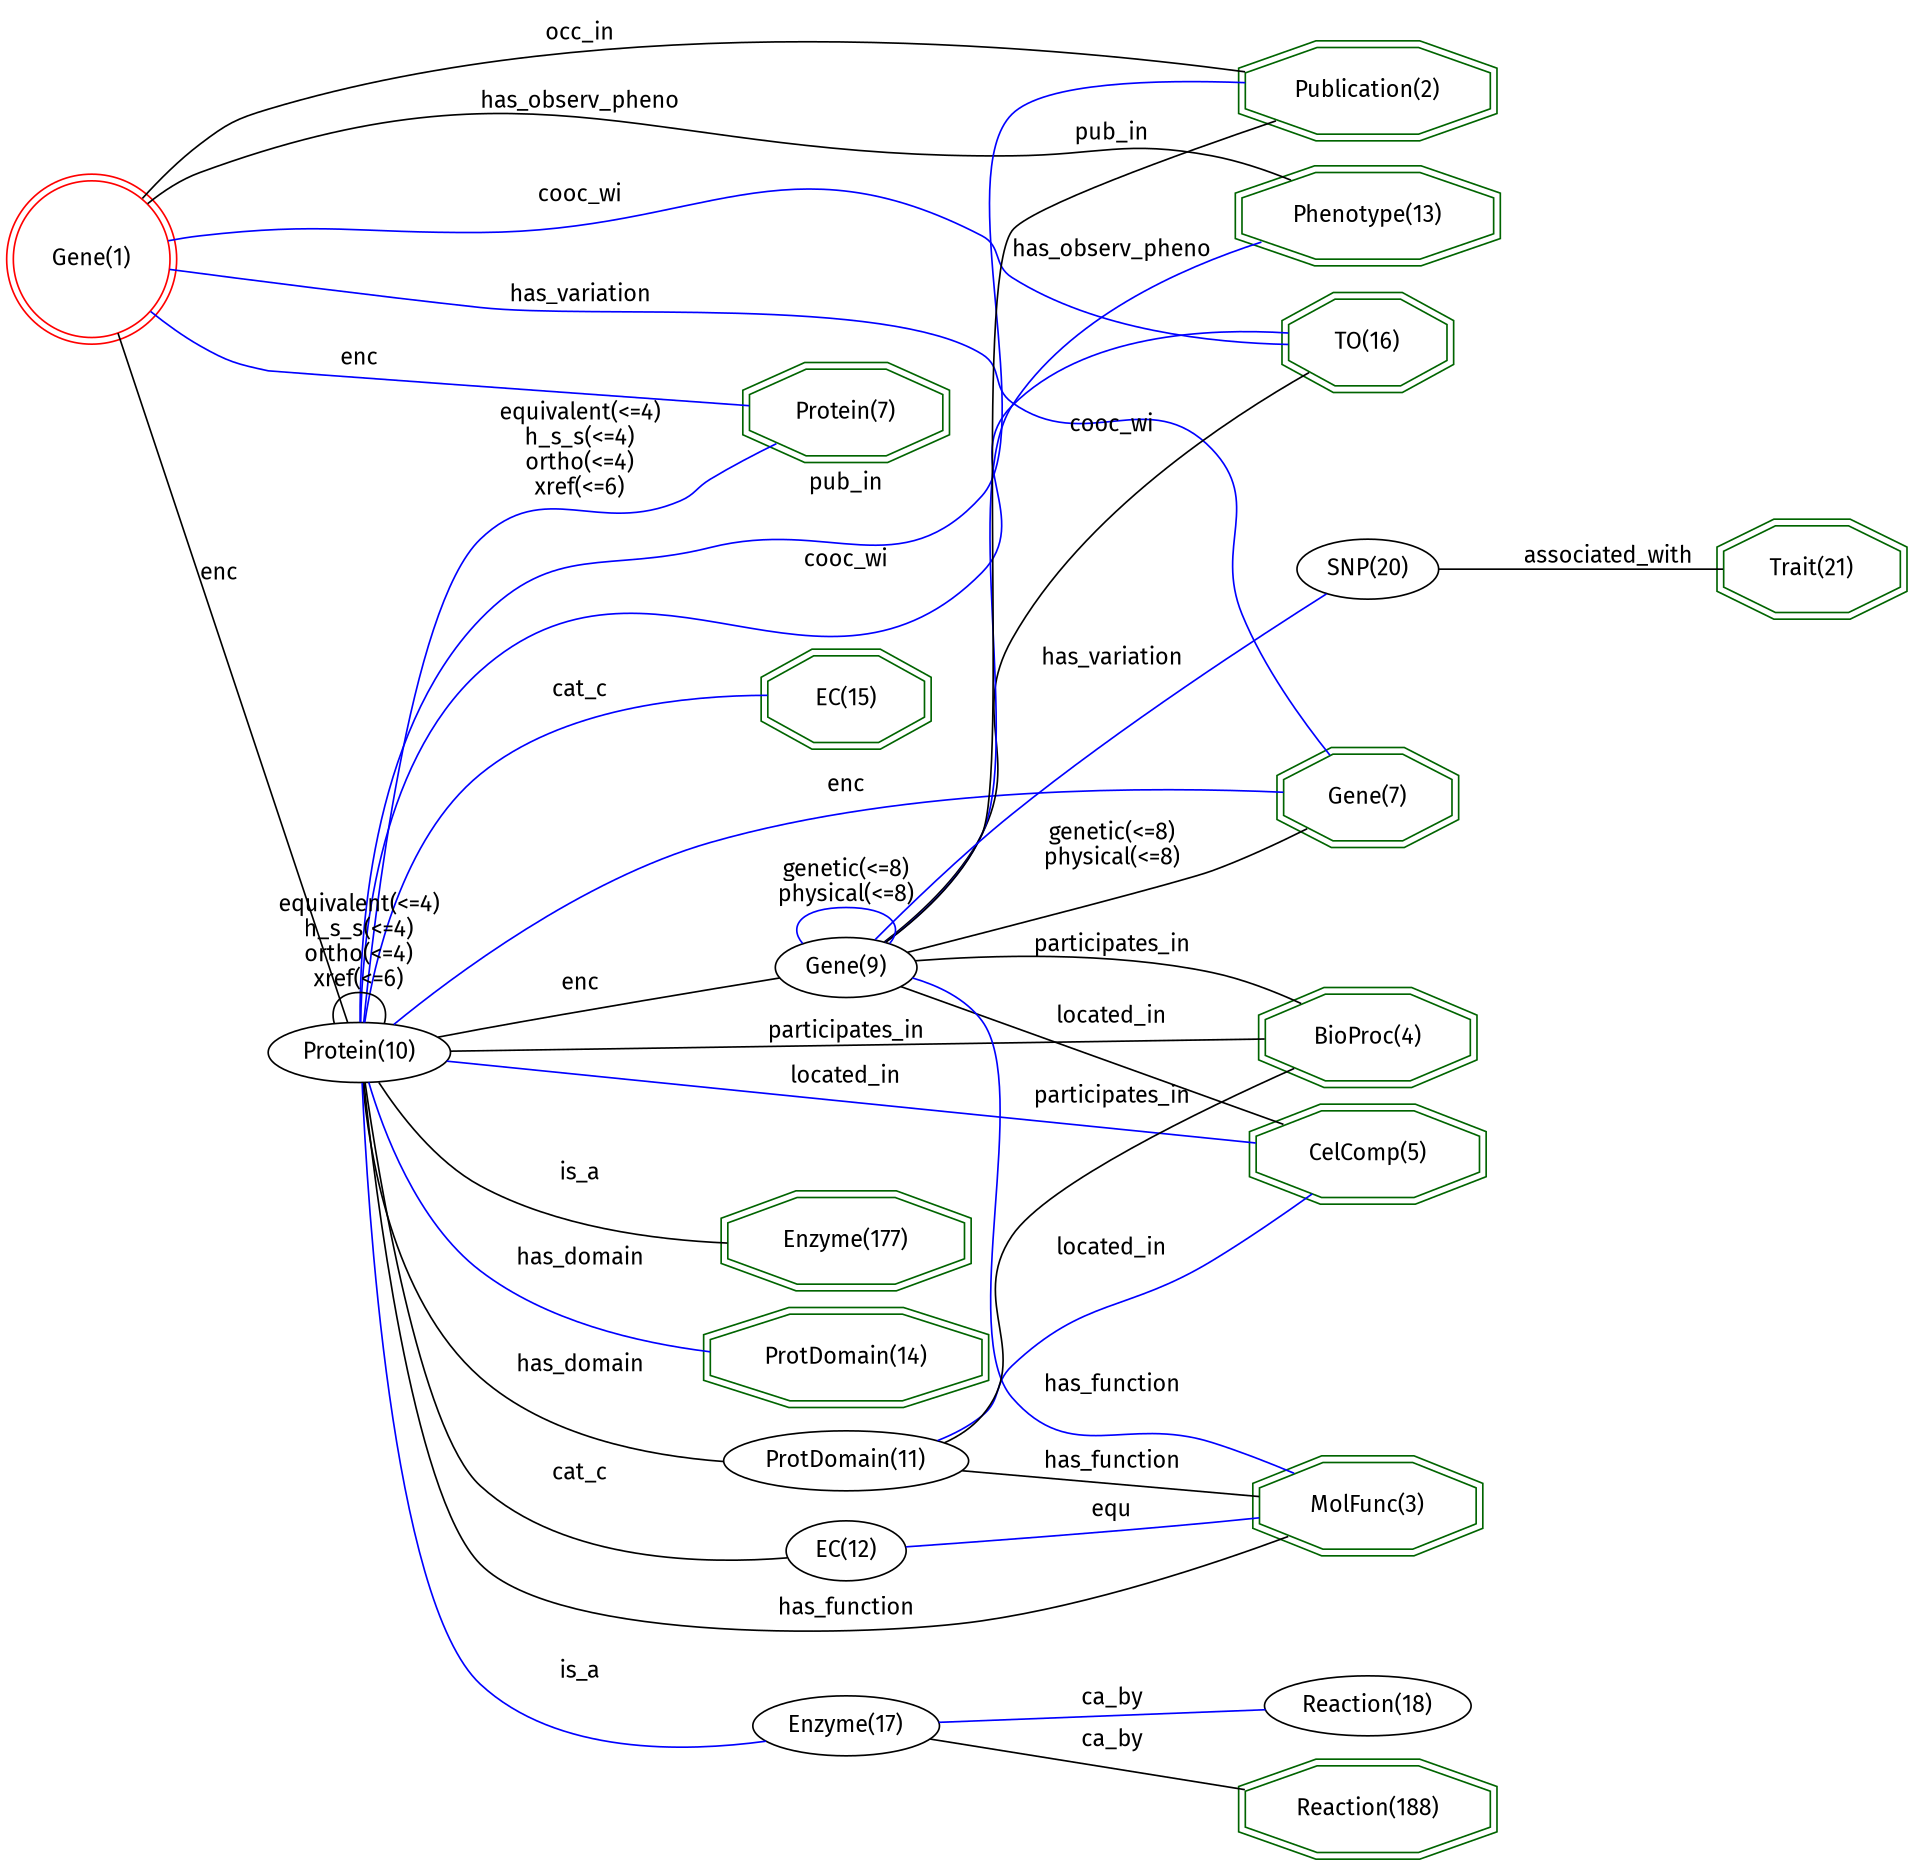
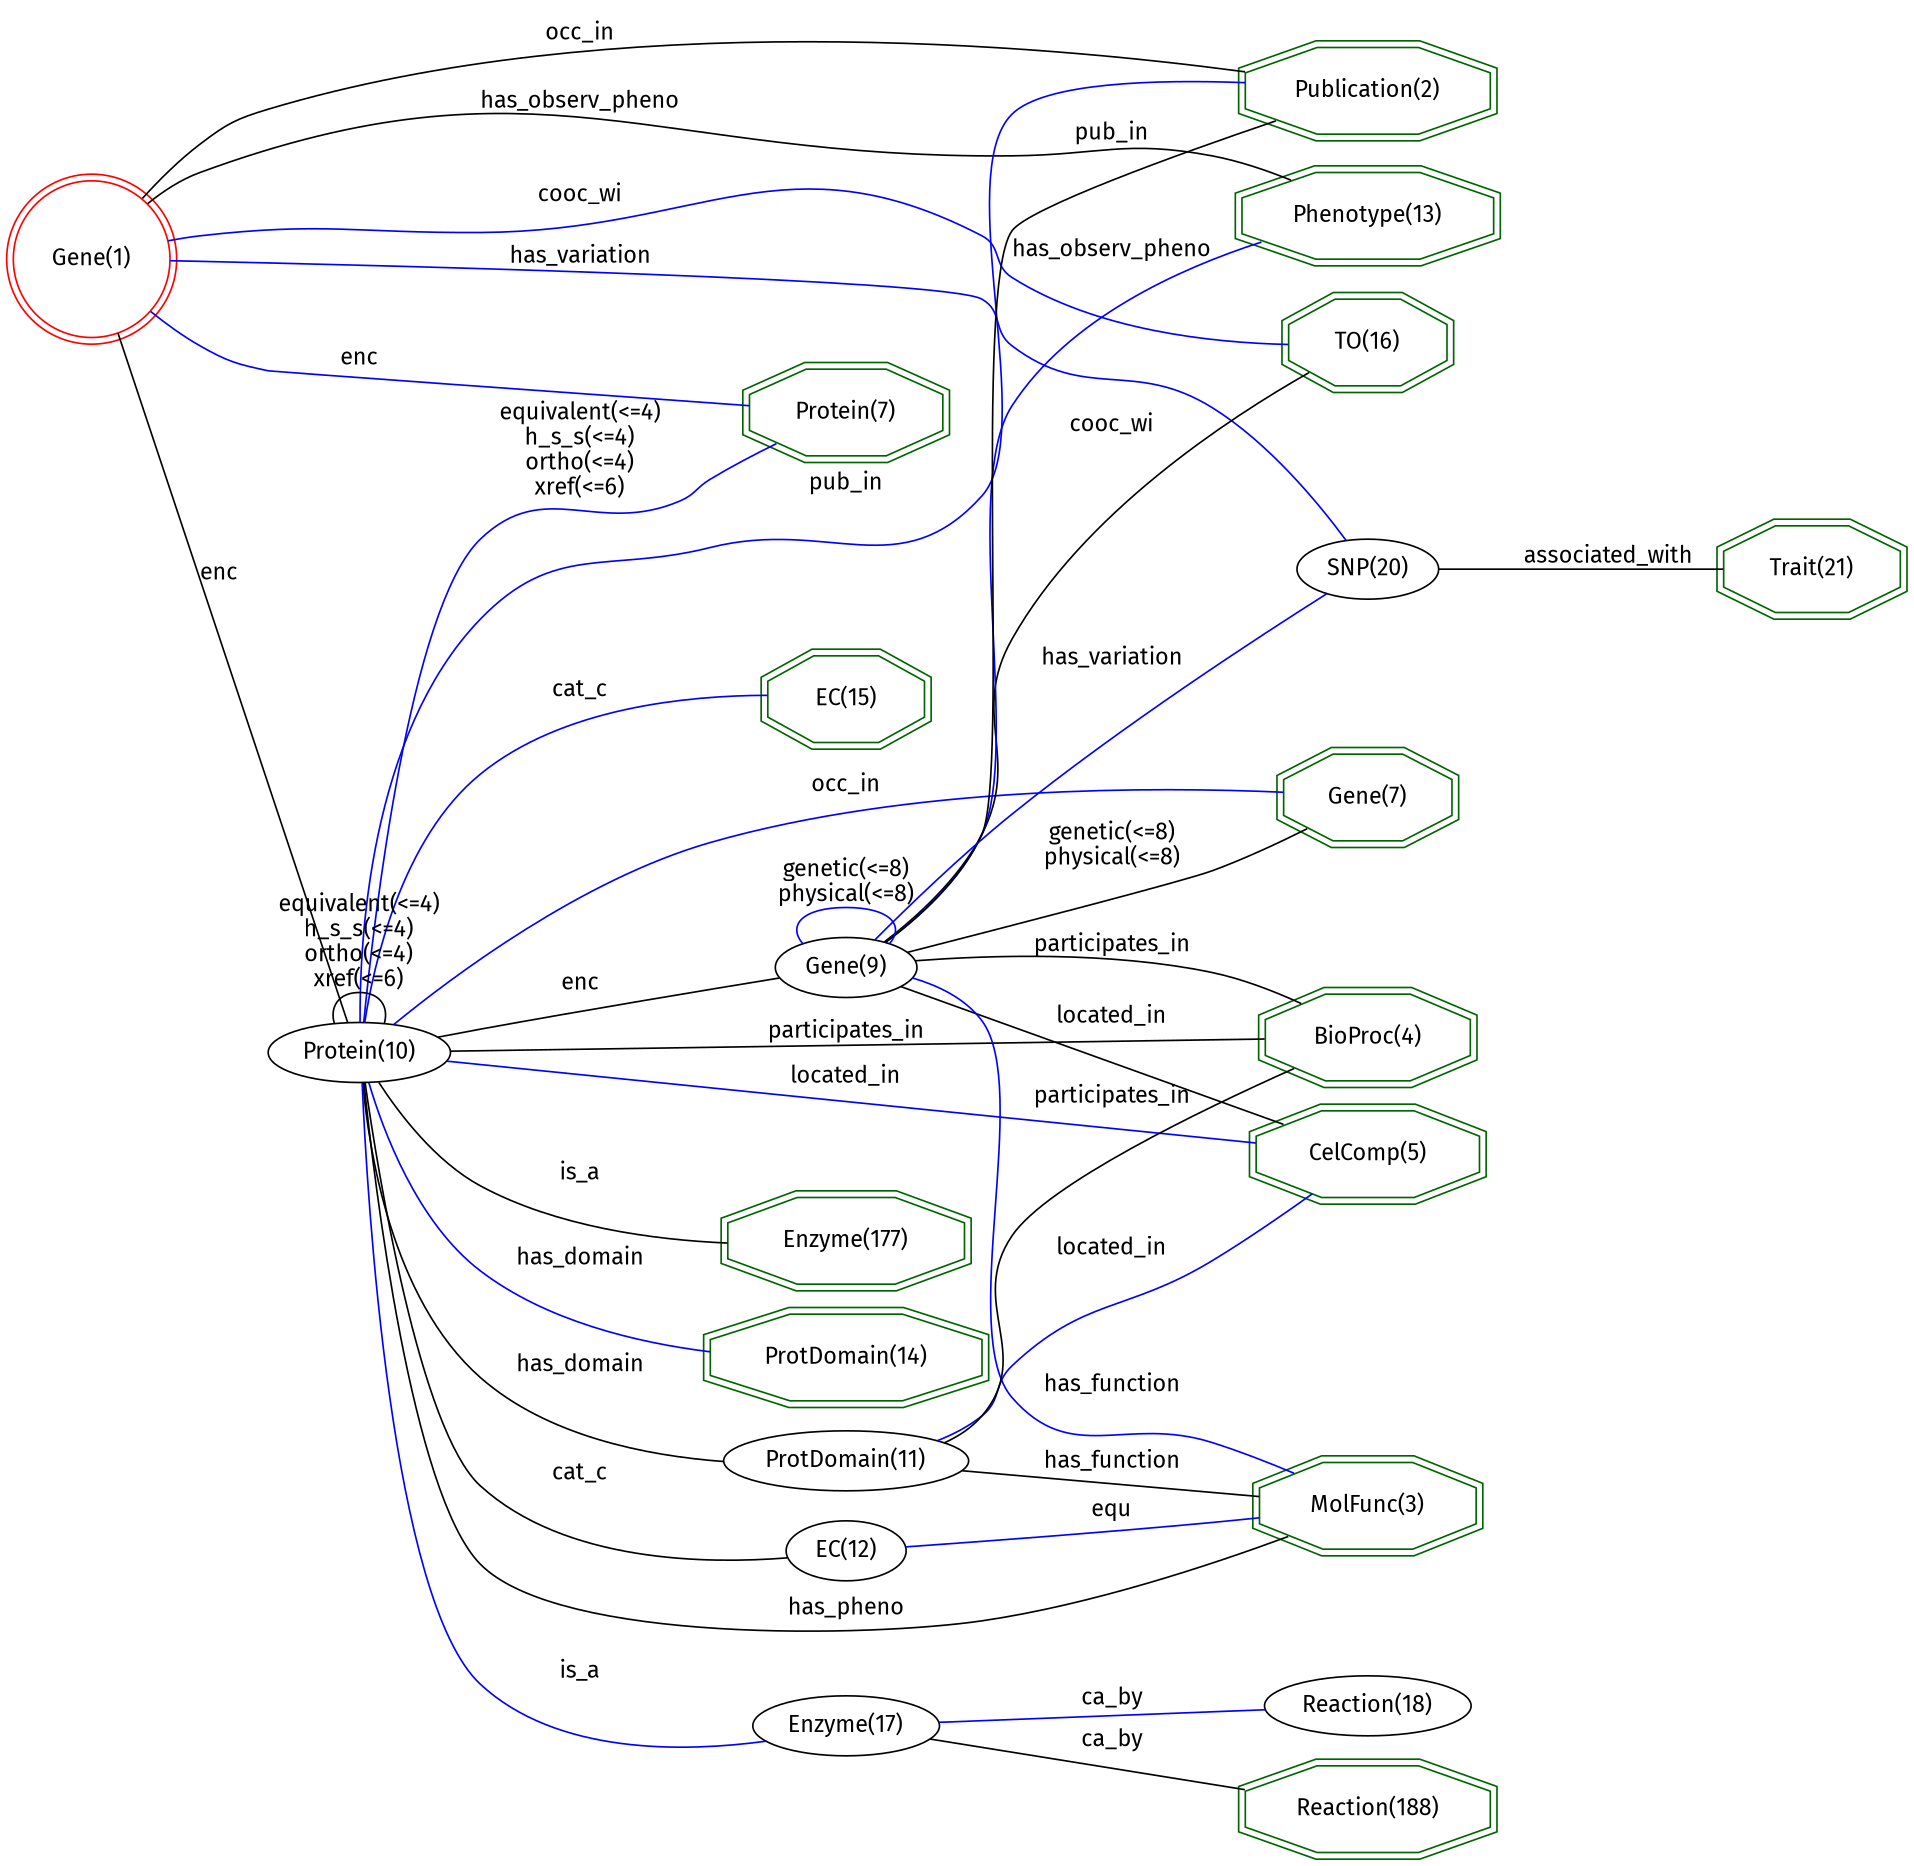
edge "Gene(1)" -- "Gene(7)": now "Gene(1)" -- "SNP(20)"
edge "TO(16)" -- "Protein(10)": removed, label "cooc_wi"
edge "Gene(7)" -- "Protein(10)": label "enc" -> "occ_in"
edge "Protein(10)" -- "MolFunc(3)": label "has_function" -> "has_pheno"
